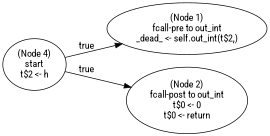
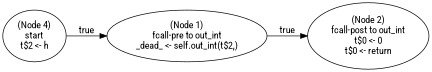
edge "(Node 4) start t$2 <- h" -> "(Node 2) fcall-post to out_int t$0 <- 0 t$0 <- return": now "(Node 1) fcall-pre to out_int _dead_ <- self.out_int(t$2,)" -> "(Node 2) fcall-post to out_int t$0 <- 0 t$0 <- return"
